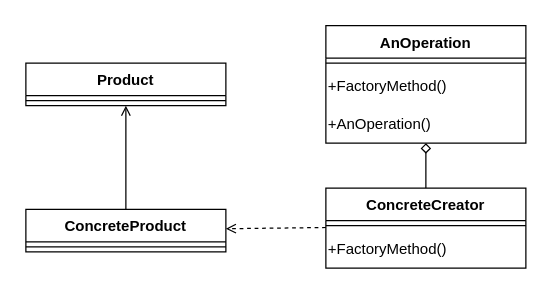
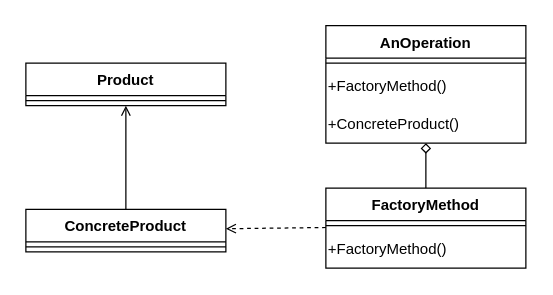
node "+AnOperation()": label "+AnOperation()" -> "+ConcreteProduct()"
node "ConcreteCreator": label "ConcreteCreator" -> "FactoryMethod"
